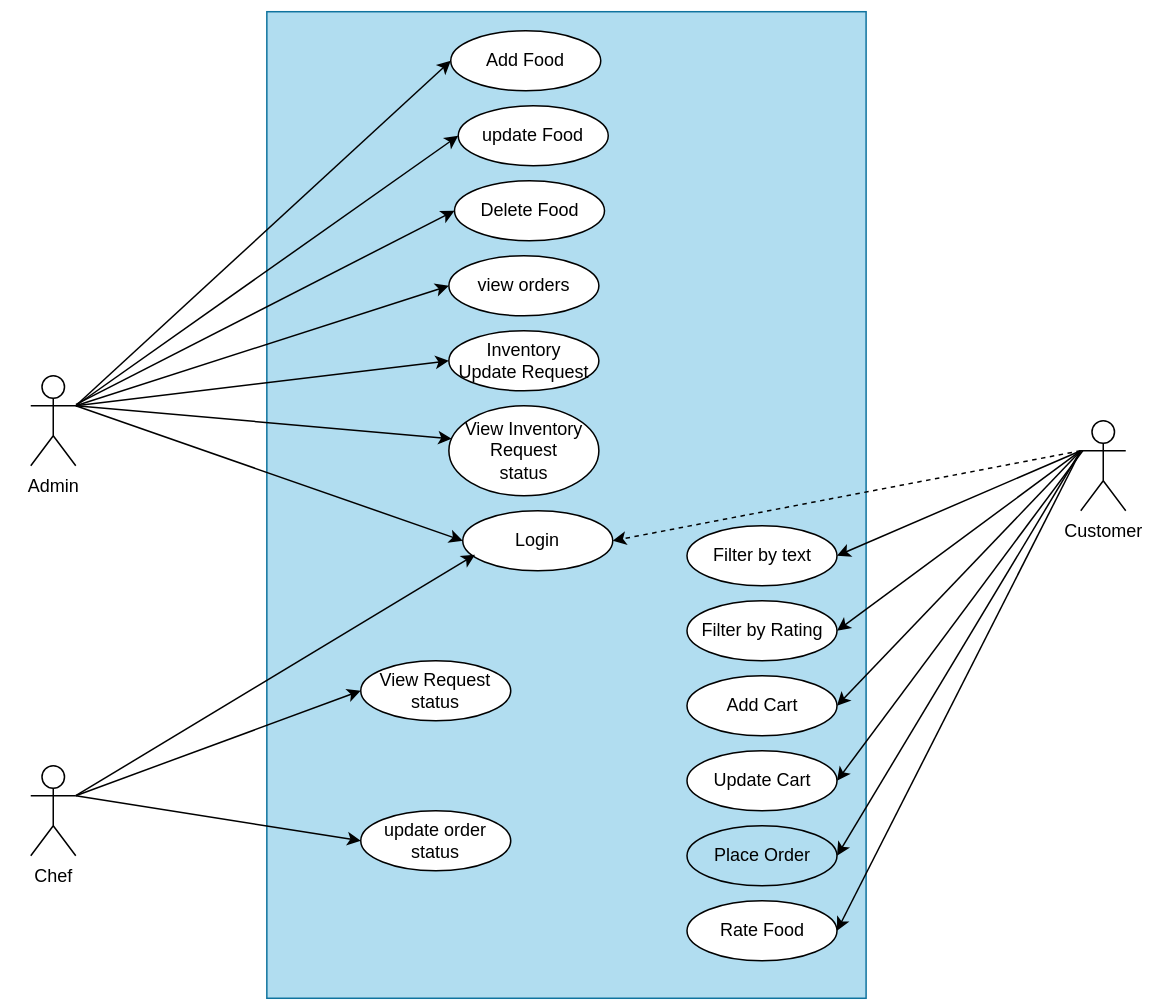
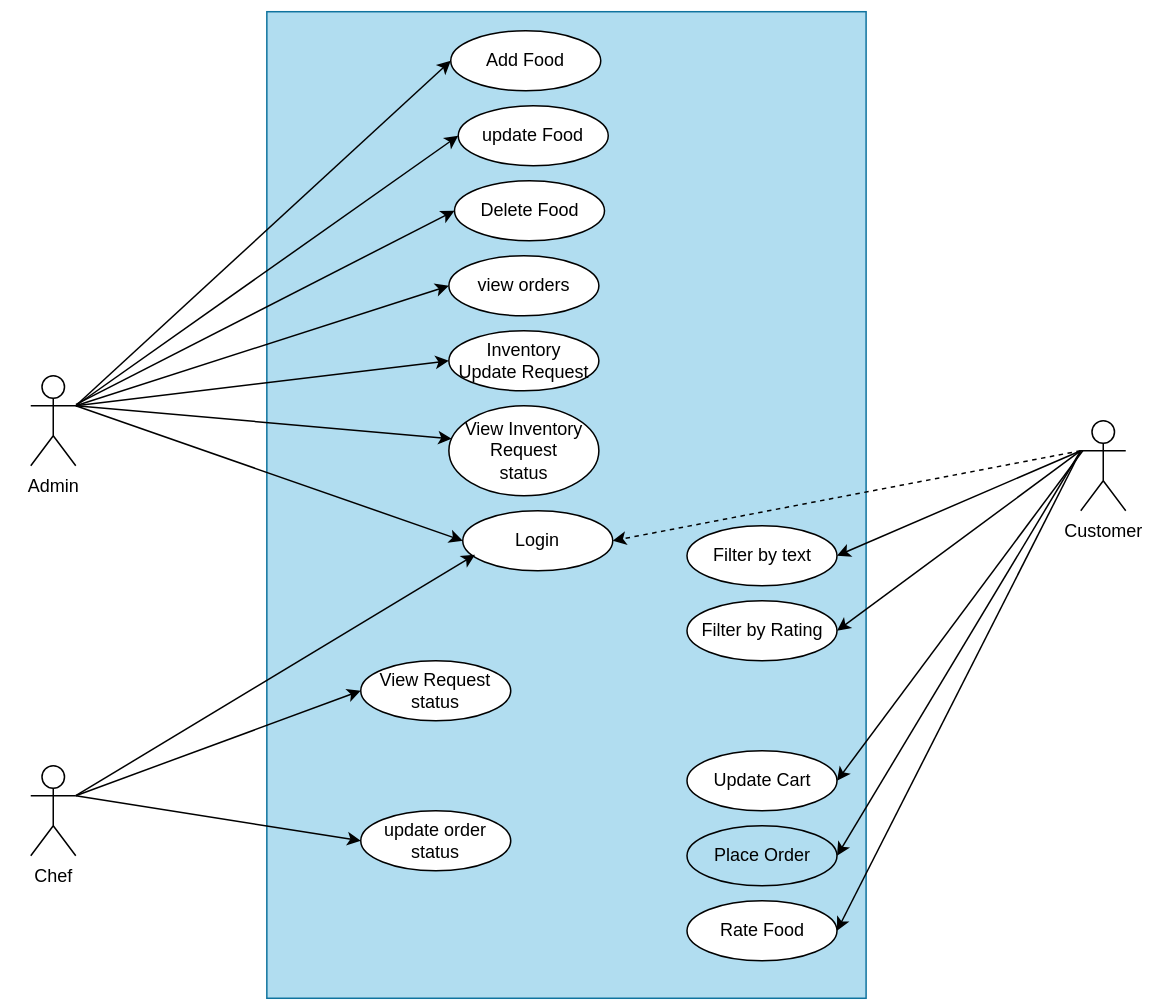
edge "Customer" -> "Add Cart": removed
node "Add Cart": removed
